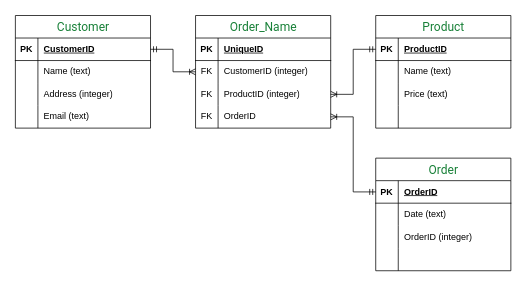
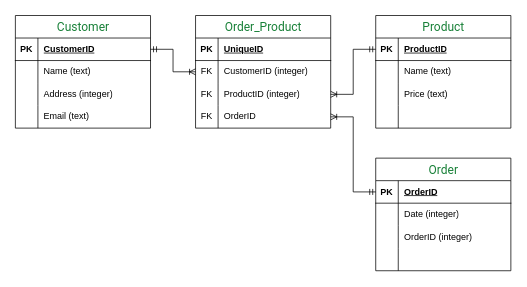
node "Order_Name": label "Order_Name" -> "Order_Product"
node "Date (text)": label "Date (text)" -> "Date (integer)"
